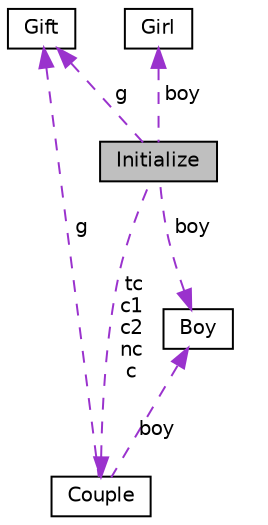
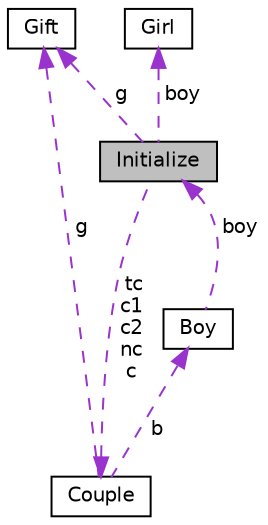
edge "Initialize" -> "Boy": reversed
edge "Couple" -> "Boy": label " boy" -> " b"
